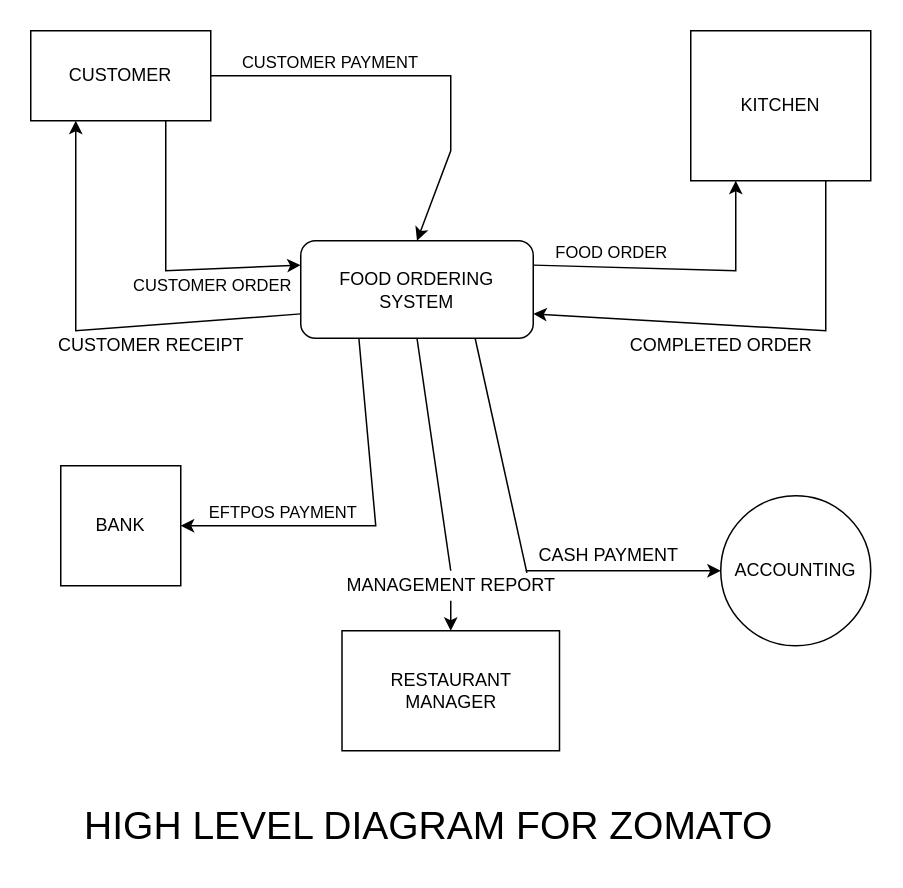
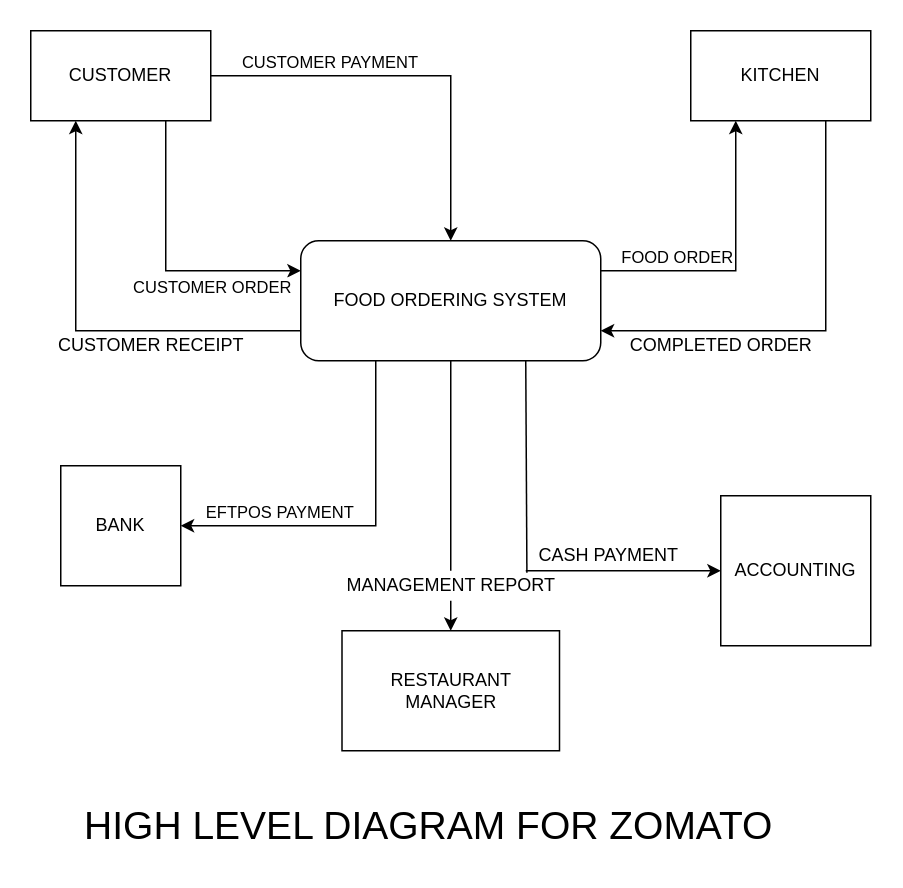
node "KITCHEN": size 180x150 -> 180x90
node "FOOD ORDERING SYSTEM": size 233x98 -> 300x120
node "ACCOUNTING": shape ellipse -> rectangle
